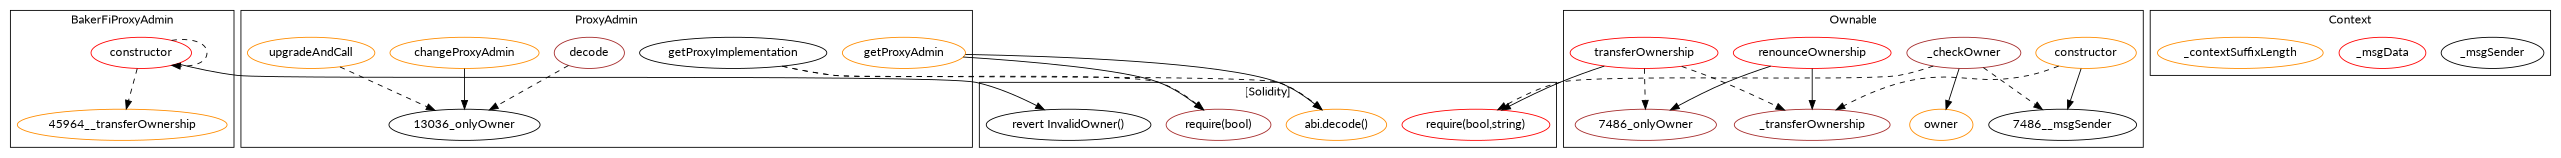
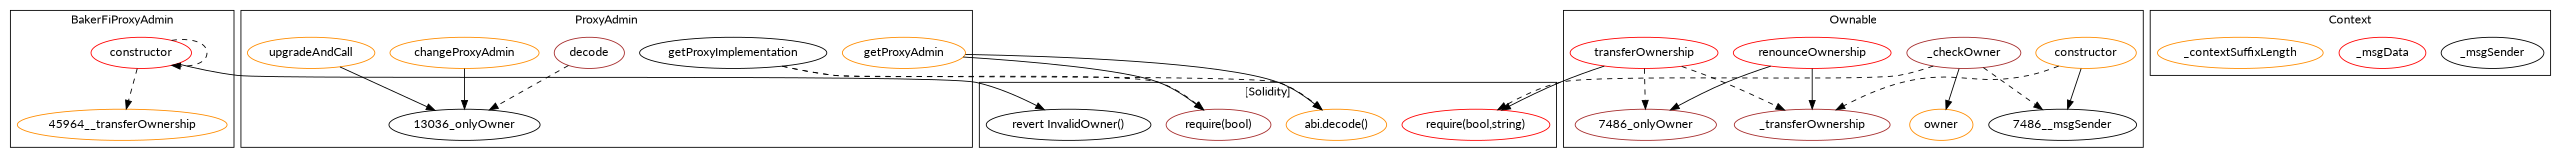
edge "upgradeAndCall" -> "13036_onlyOwner": style dashed -> solid
